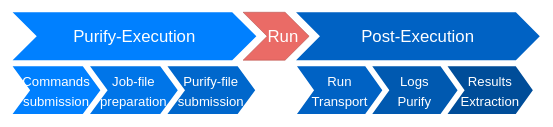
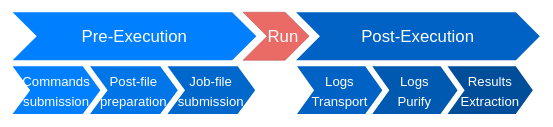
node "Purify-Execution": label "Purify-Execution" -> "Pre-Execution"
node "Job-file preparation": label "Job-file preparation" -> "Post-file preparation"
node "Purify-file submission": label "Purify-file submission" -> "Job-file submission"
node "Run Transport": label "Run Transport" -> "Logs Transport"
